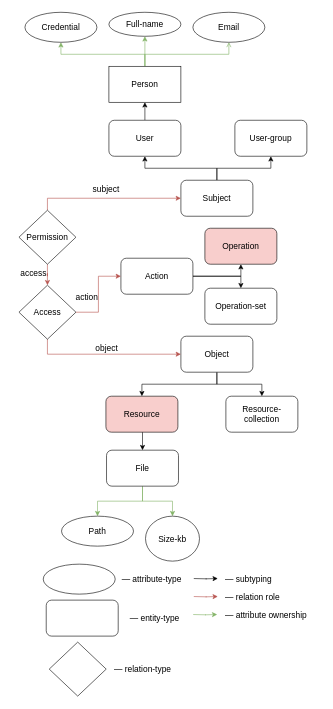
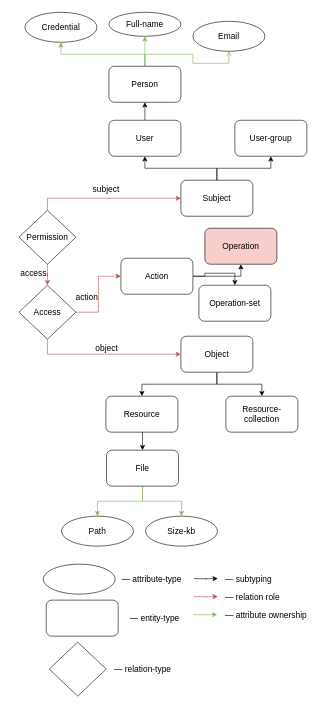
node "Email": moved (229, 27) -> (229, 36)
node "Person": shape rectangle -> rounded rectangle
node "Operation-set": moved (241, 306) -> (235, 303)
node "Resource": fillcolor #f8cecc -> #ffffff
node "Size-kb": size 54x45 -> 72x30
